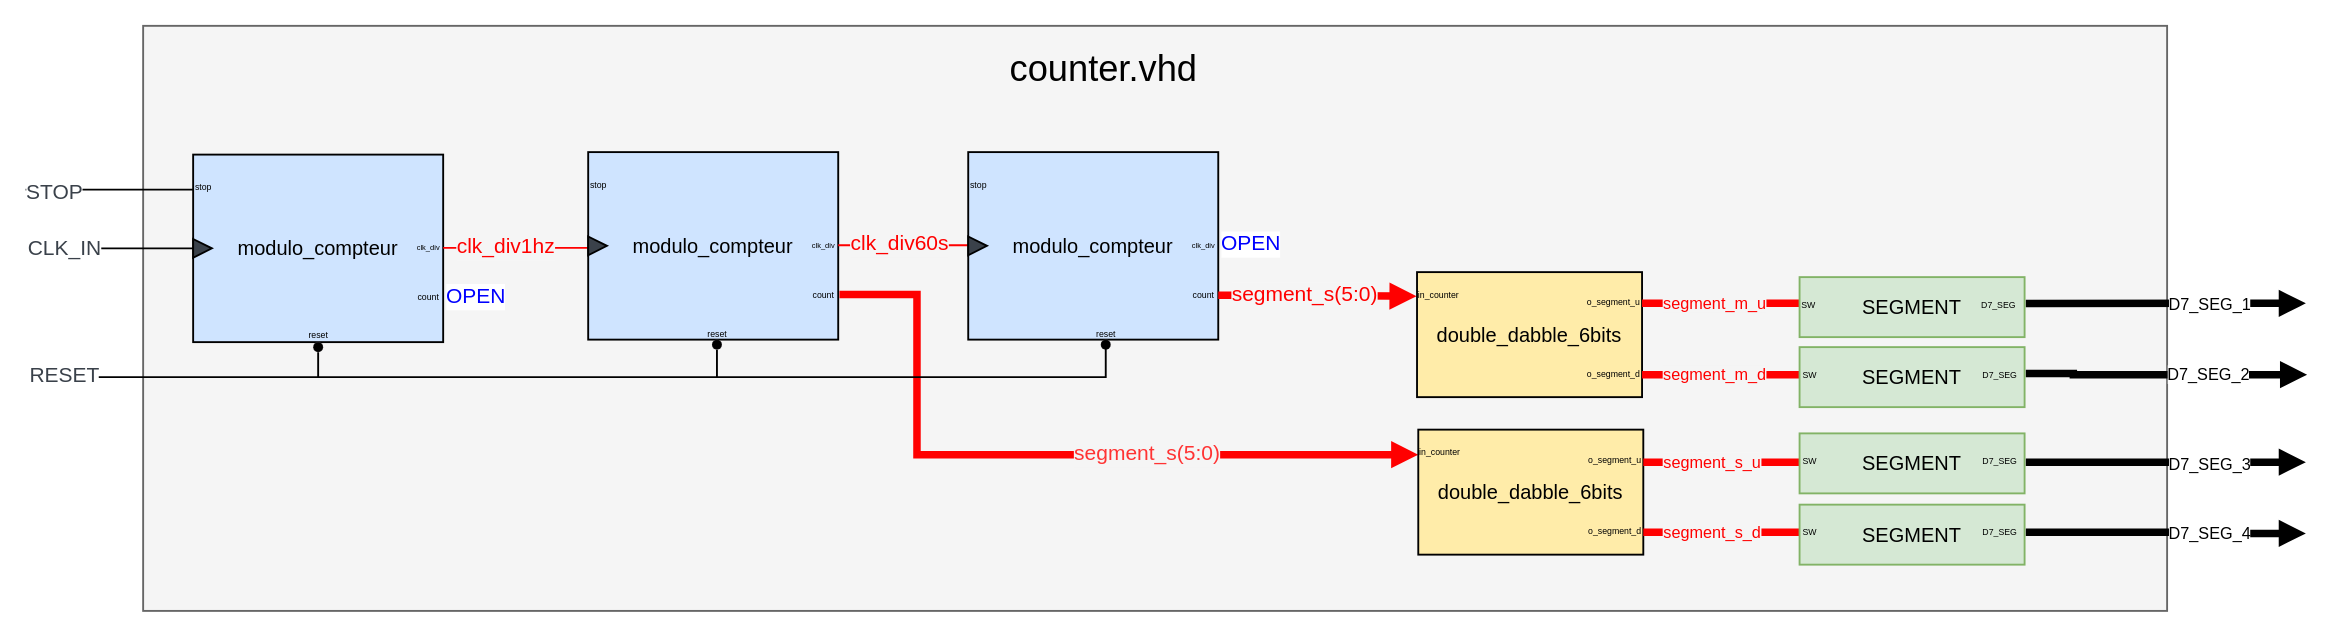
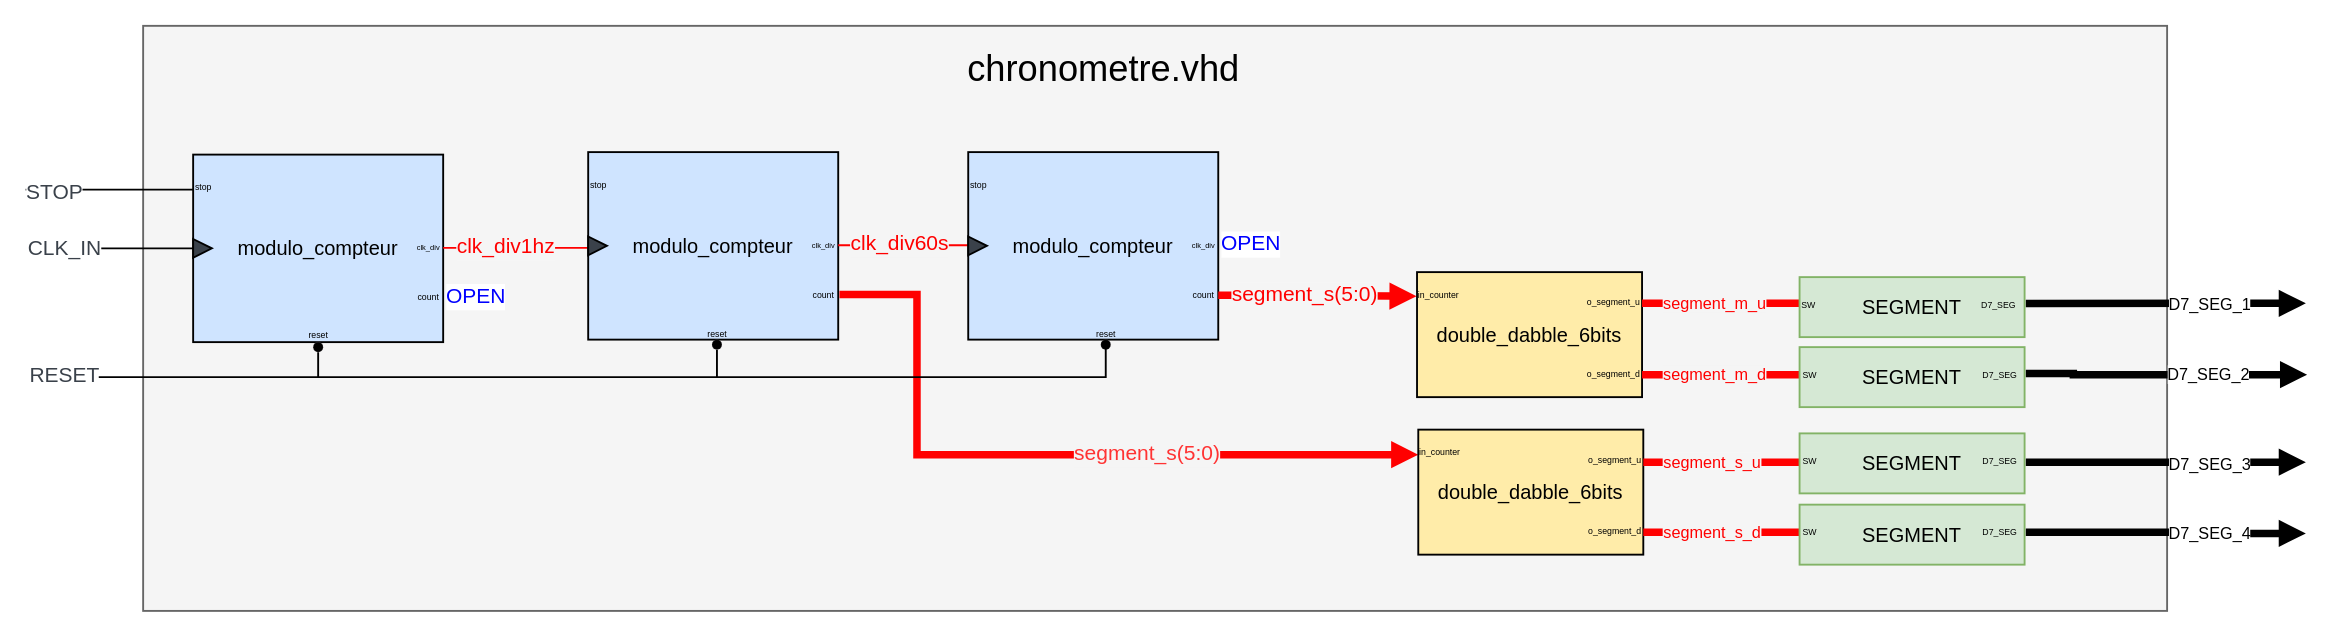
node "counter.vhd": label "counter.vhd" -> "chronometre.vhd"
